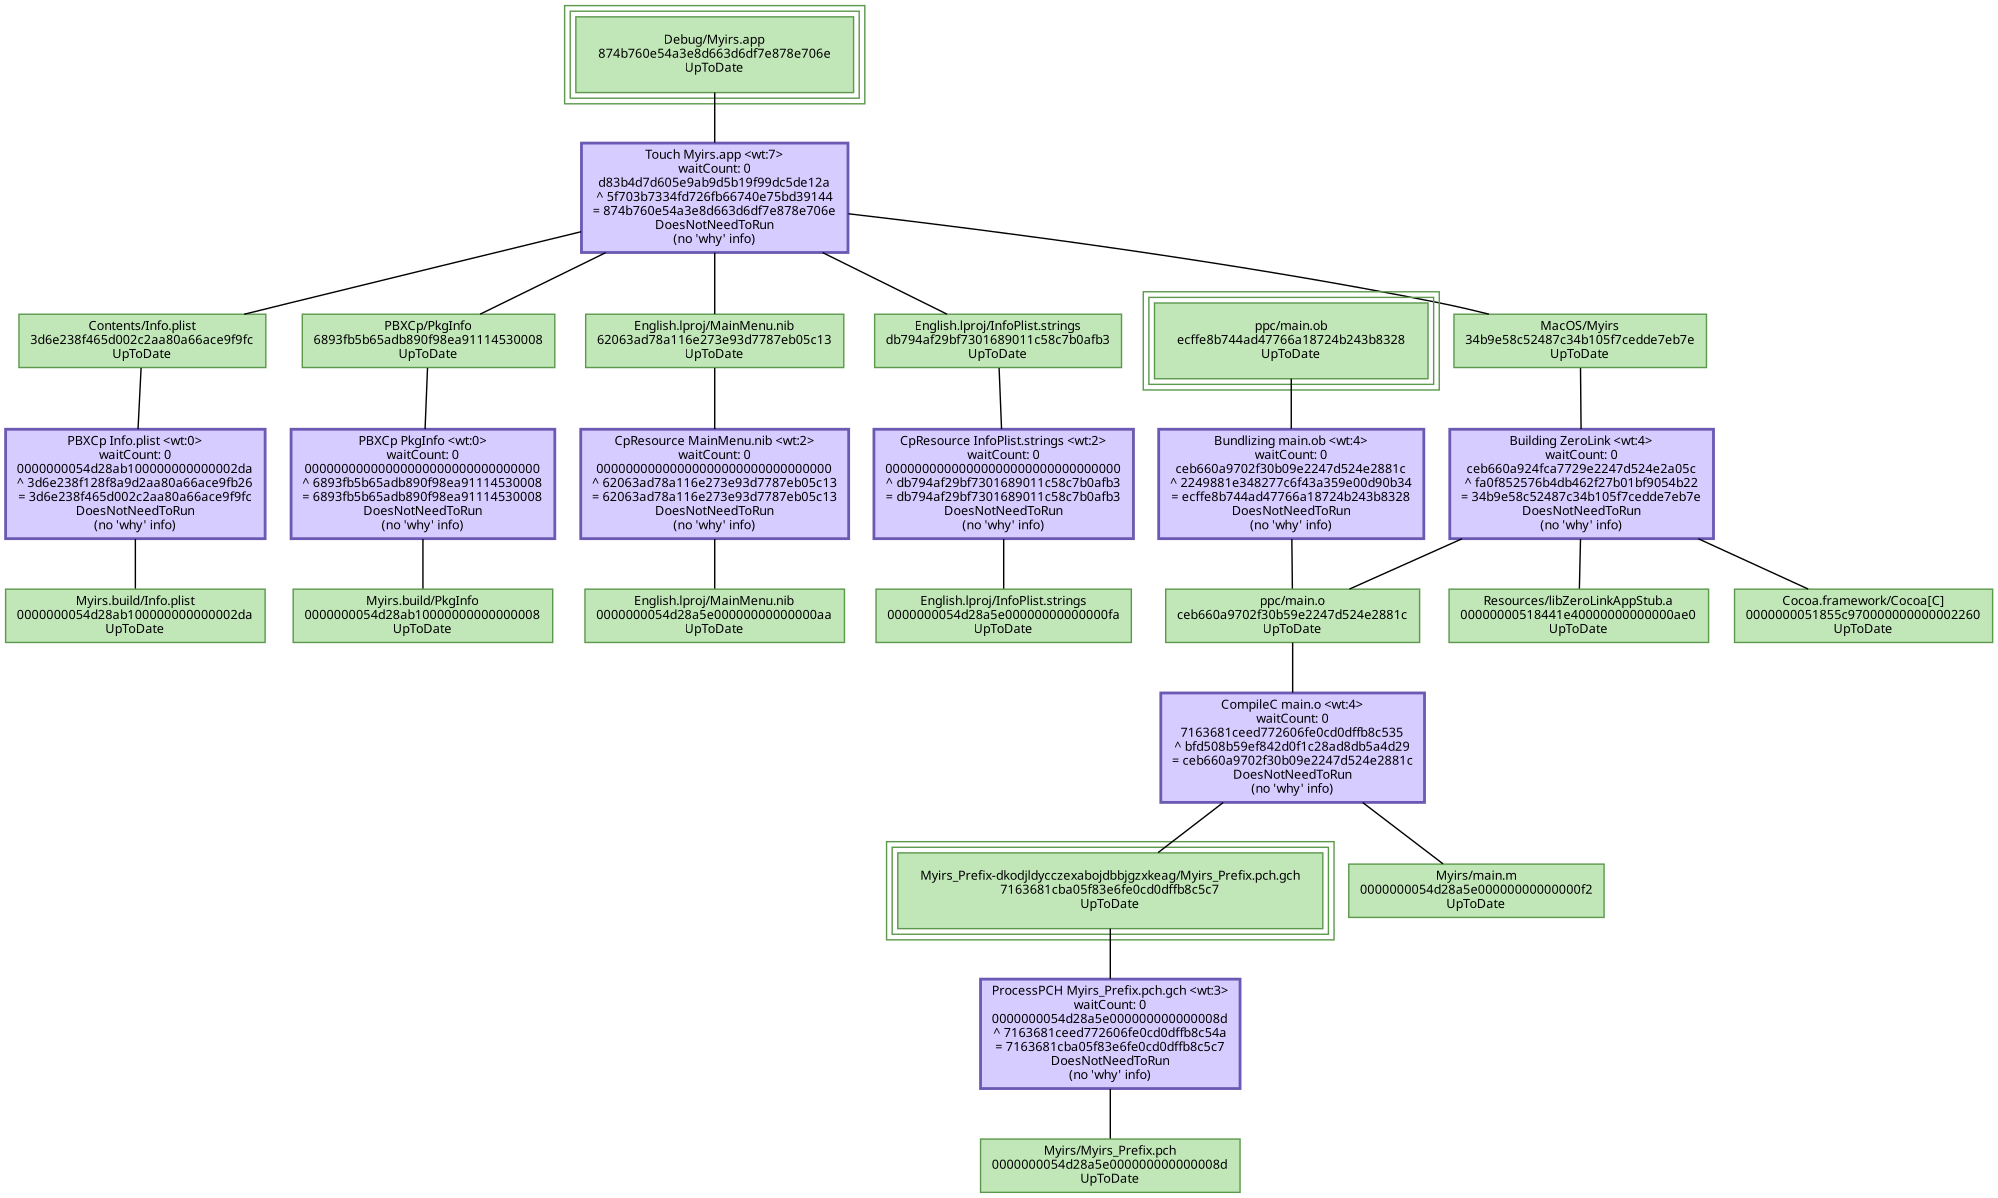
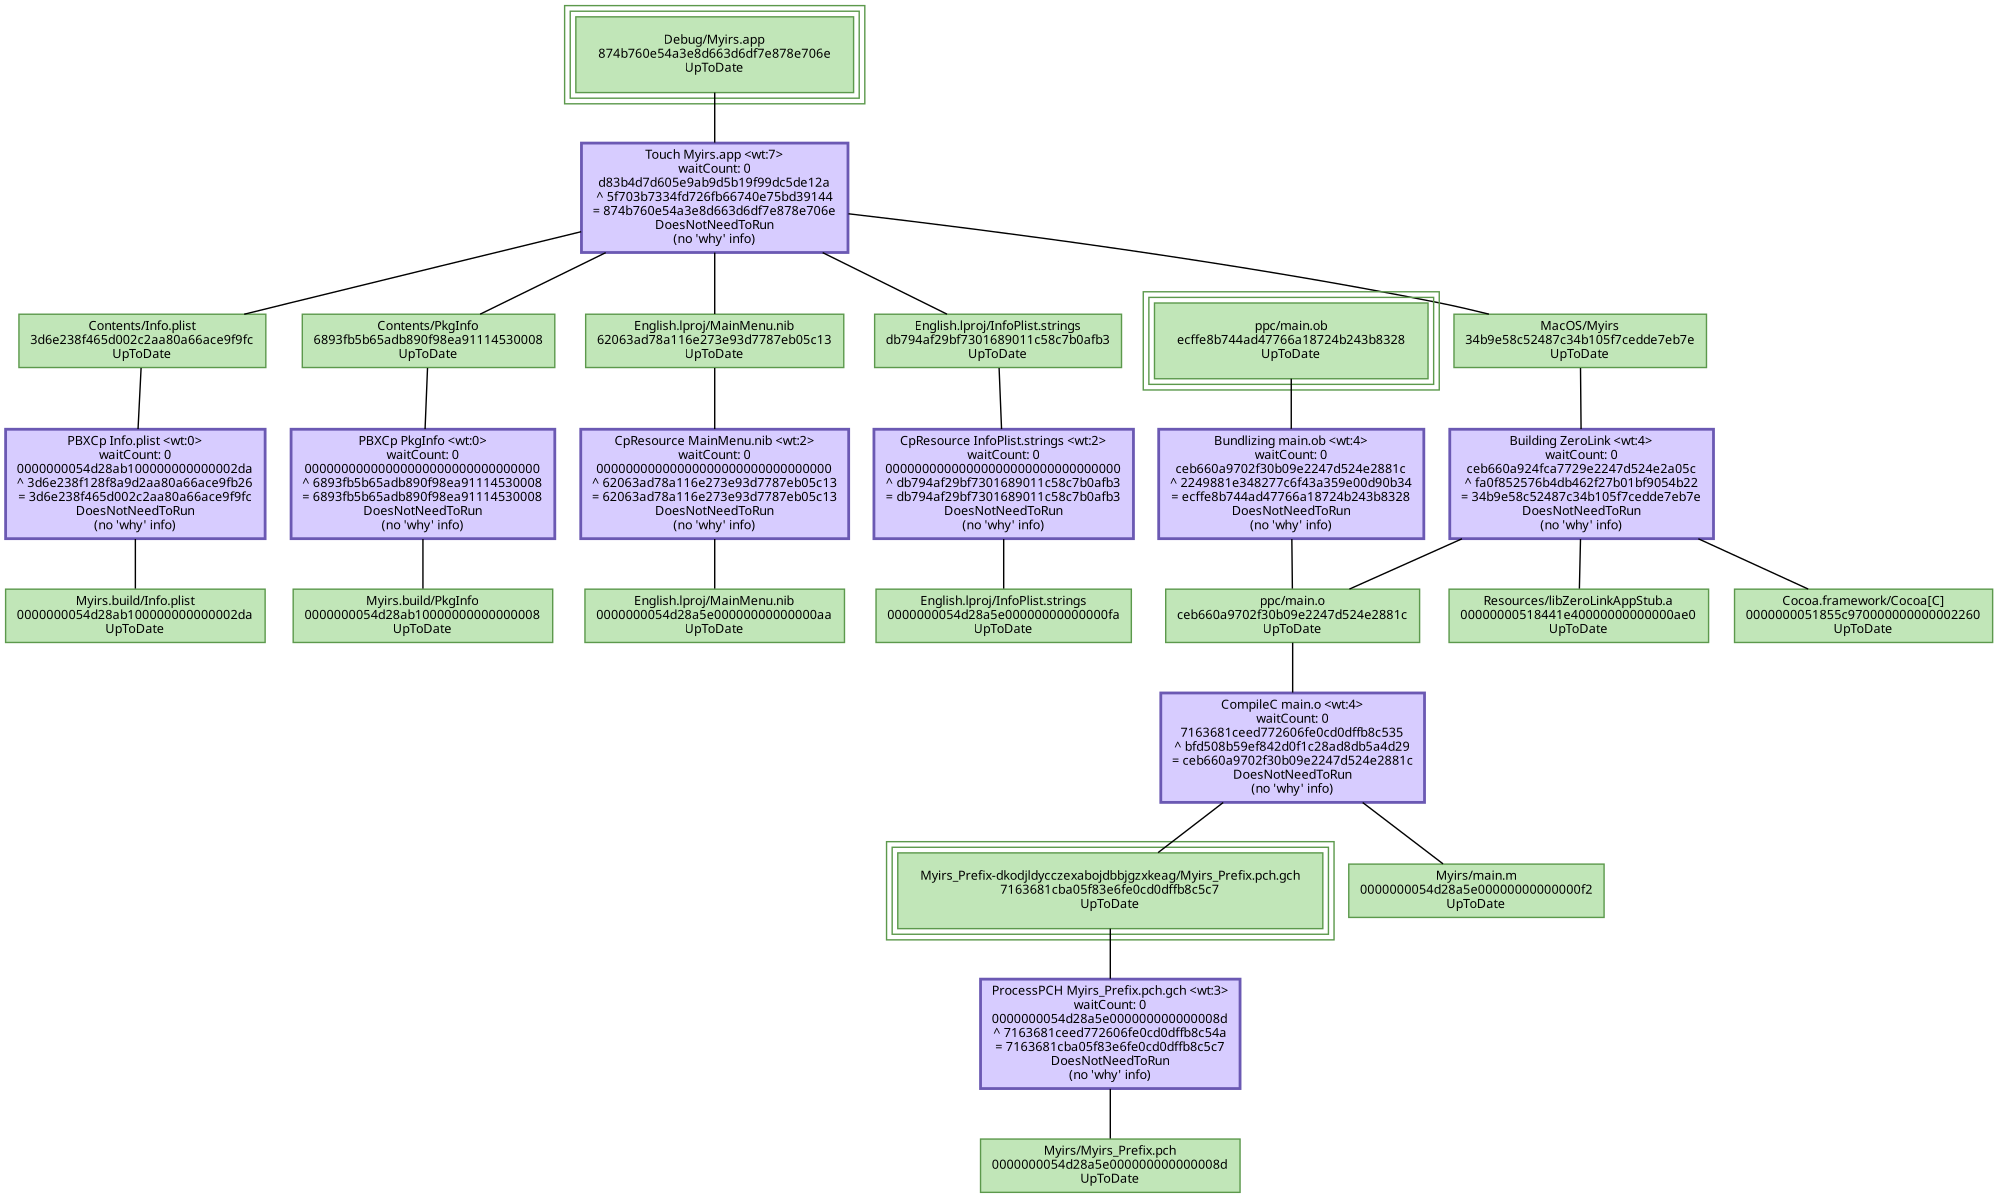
node "PBXCp/PkgInfo 6893fb5b65adb890f98ea91114530008 UpToDate": label "PBXCp/PkgInfo 6893fb5b65adb890f98ea91114530008 UpToDate" -> "Contents/PkgInfo 6893fb5b65adb890f98ea91114530008 UpToDate"
node "ppc/main.o ceb660a9702f30b59e2247d524e2881c UpToDate": label "ppc/main.o ceb660a9702f30b59e2247d524e2881c UpToDate" -> "ppc/main.o ceb660a9702f30b09e2247d524e2881c UpToDate"
